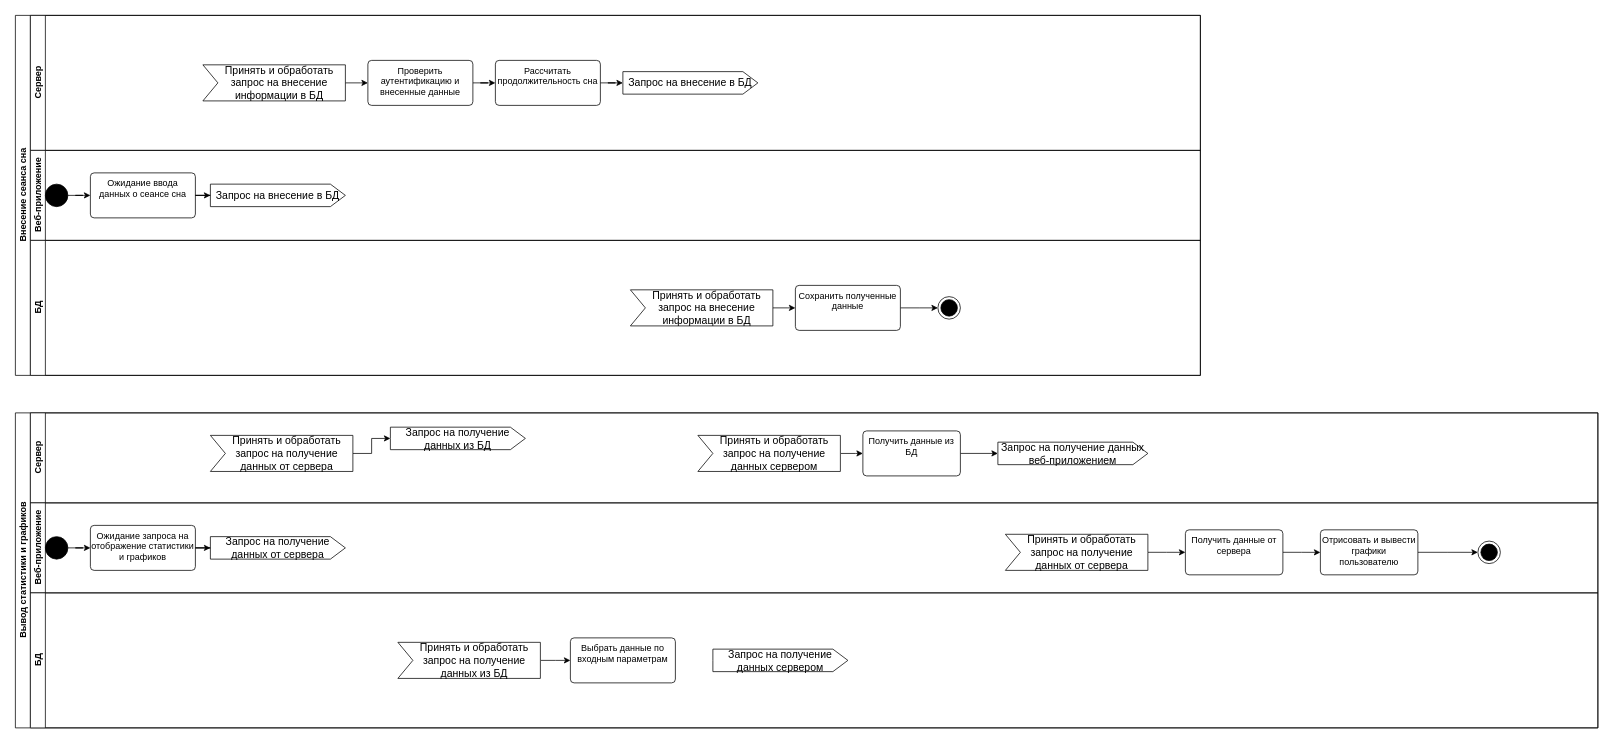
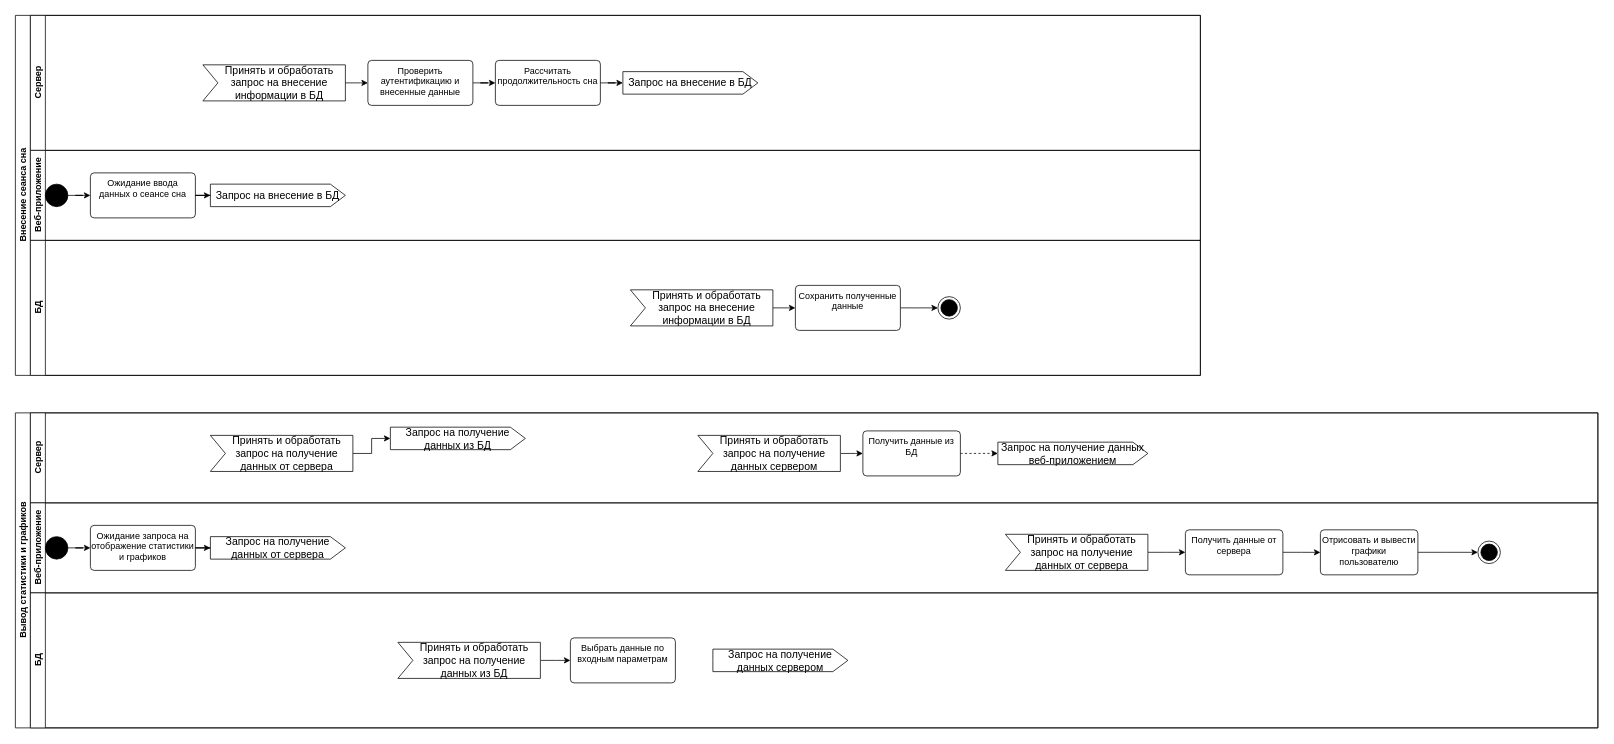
edge "Получить данные из БД" -> "Запрос на получение данных веб-приложением": style solid -> dashed
